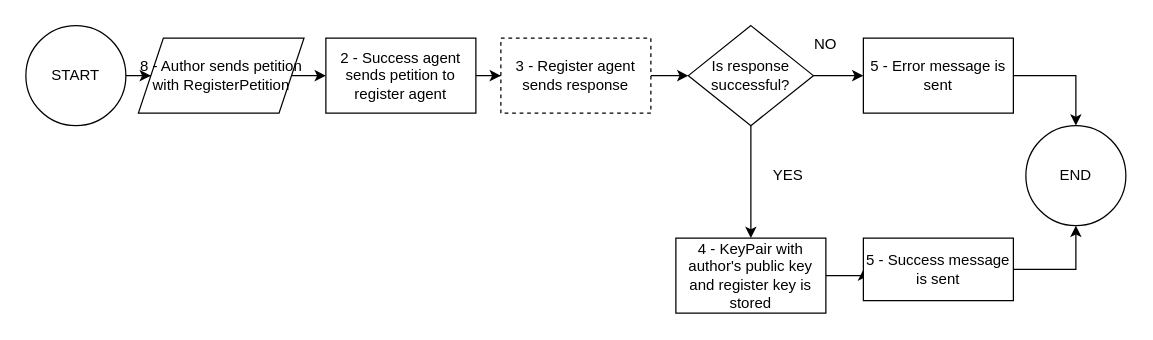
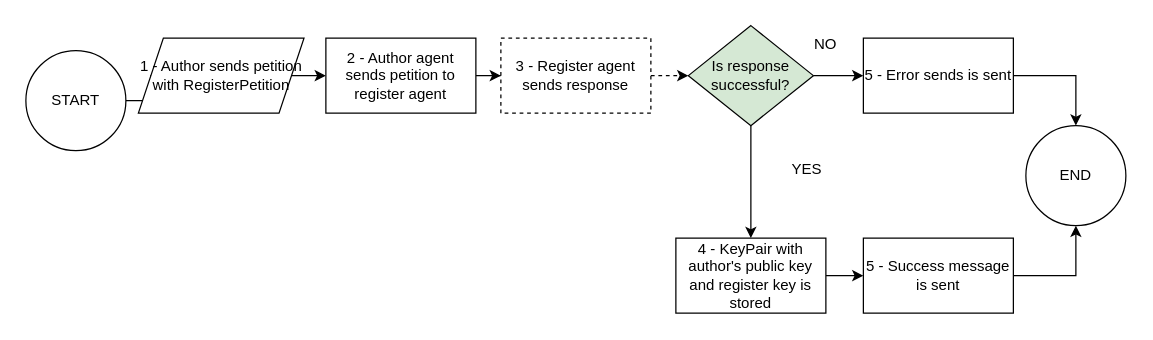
node "START": moved (76, 76) -> (76, 101)
node "8 - Author sends petition with RegisterPetition": label "8 - Author sends petition with RegisterPetition" -> "1 - Author sends petition with RegisterPetition"
node "2 - Success agent sends petition to register agent": label "2 - Success agent sends petition to register agent" -> "2 - Author agent sends petition to register agent"
edge "3 - Register agent sends response" -> "Is response successful?": style solid -> dashed
node "Is response successful?": fillcolor #ffffff -> #d5e8d4
node "5 - Error message is sent": label "5 - Error message is sent" -> "5 - Error sends is sent"
node "YES": moved (788, 176) -> (807, 169)
node "5 - Success message is sent": size 150x63 -> 150x75
